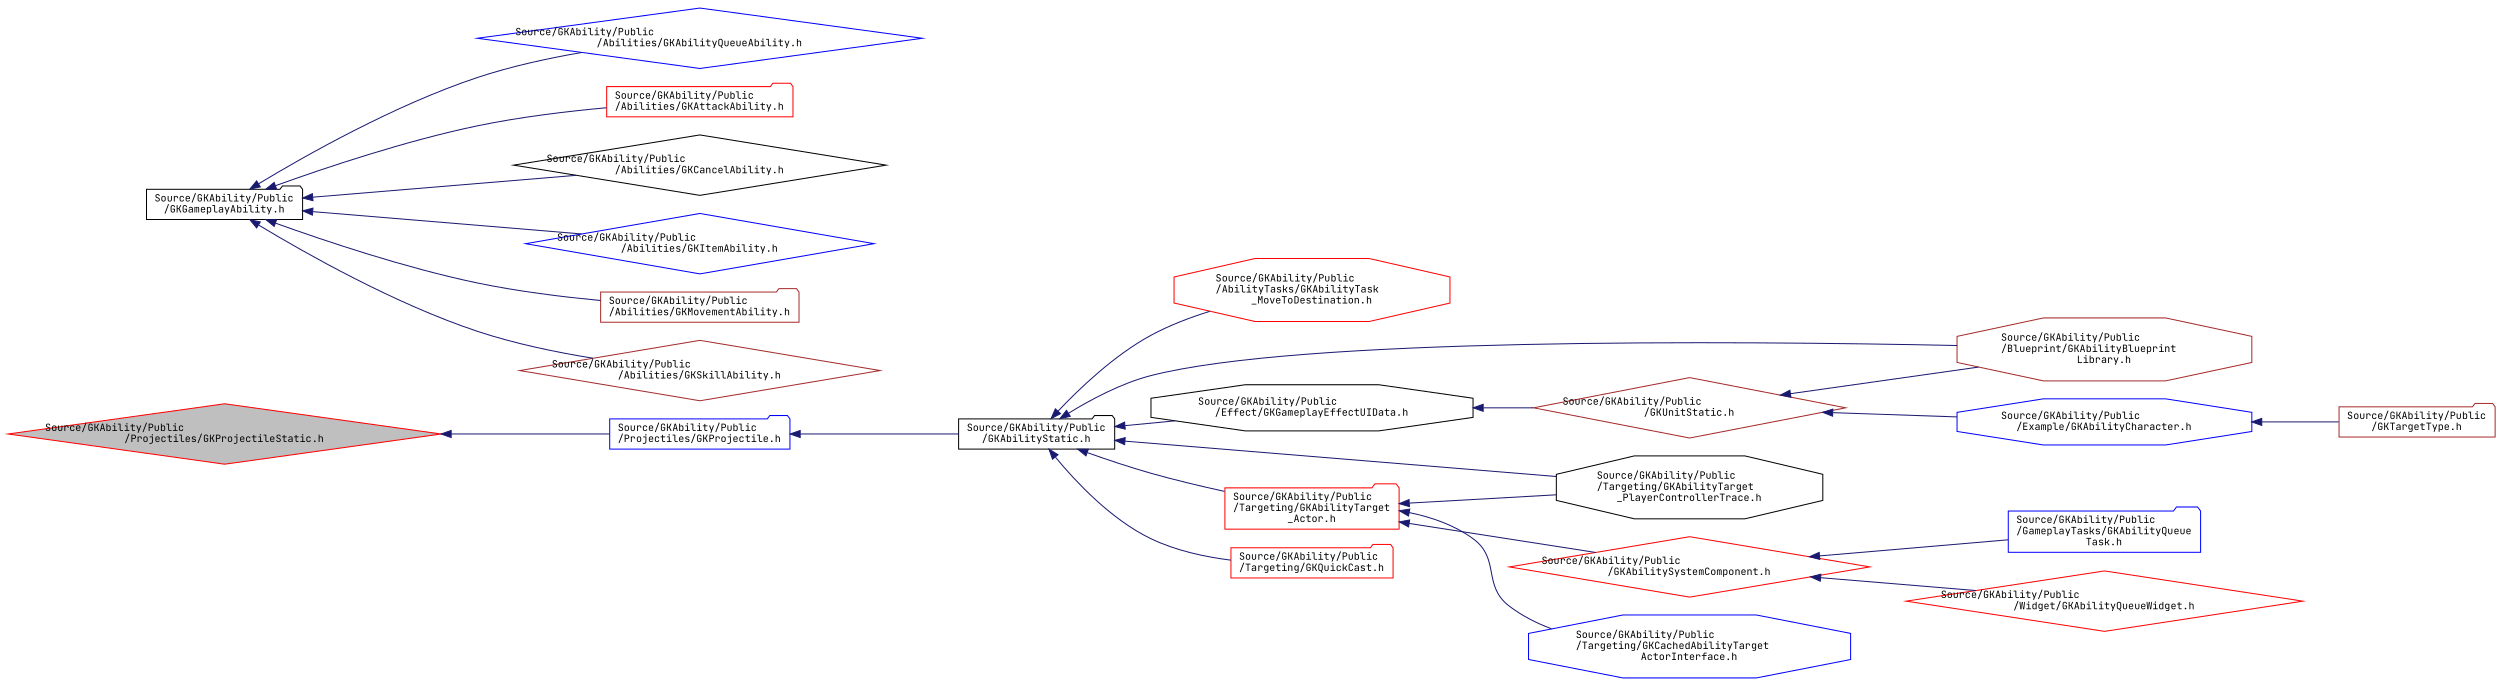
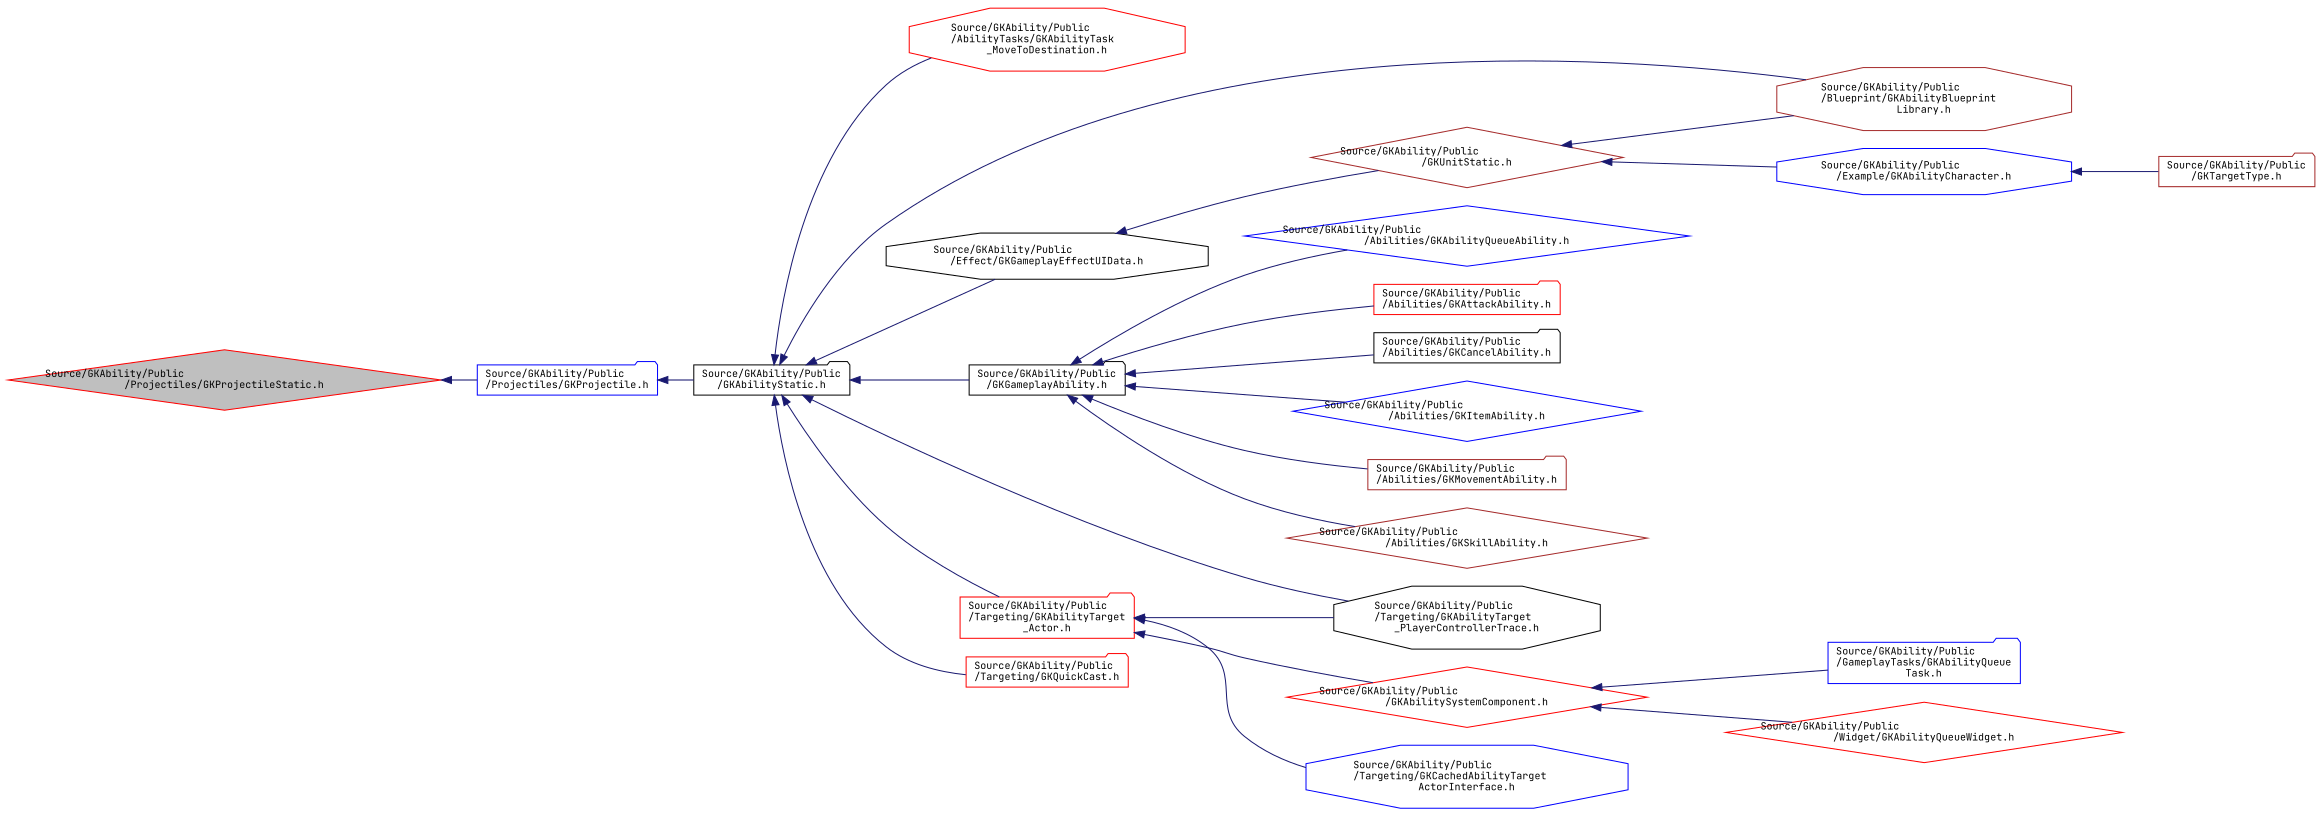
node "Source/GKAbility/Public /Abilities/GKCancelAbility.h": shape diamond -> folder
edge "Source/GKAbility/Public /GKGameplayAbility.h" -> "Source/GKAbility/Public /GKAbilityStatic.h": added
